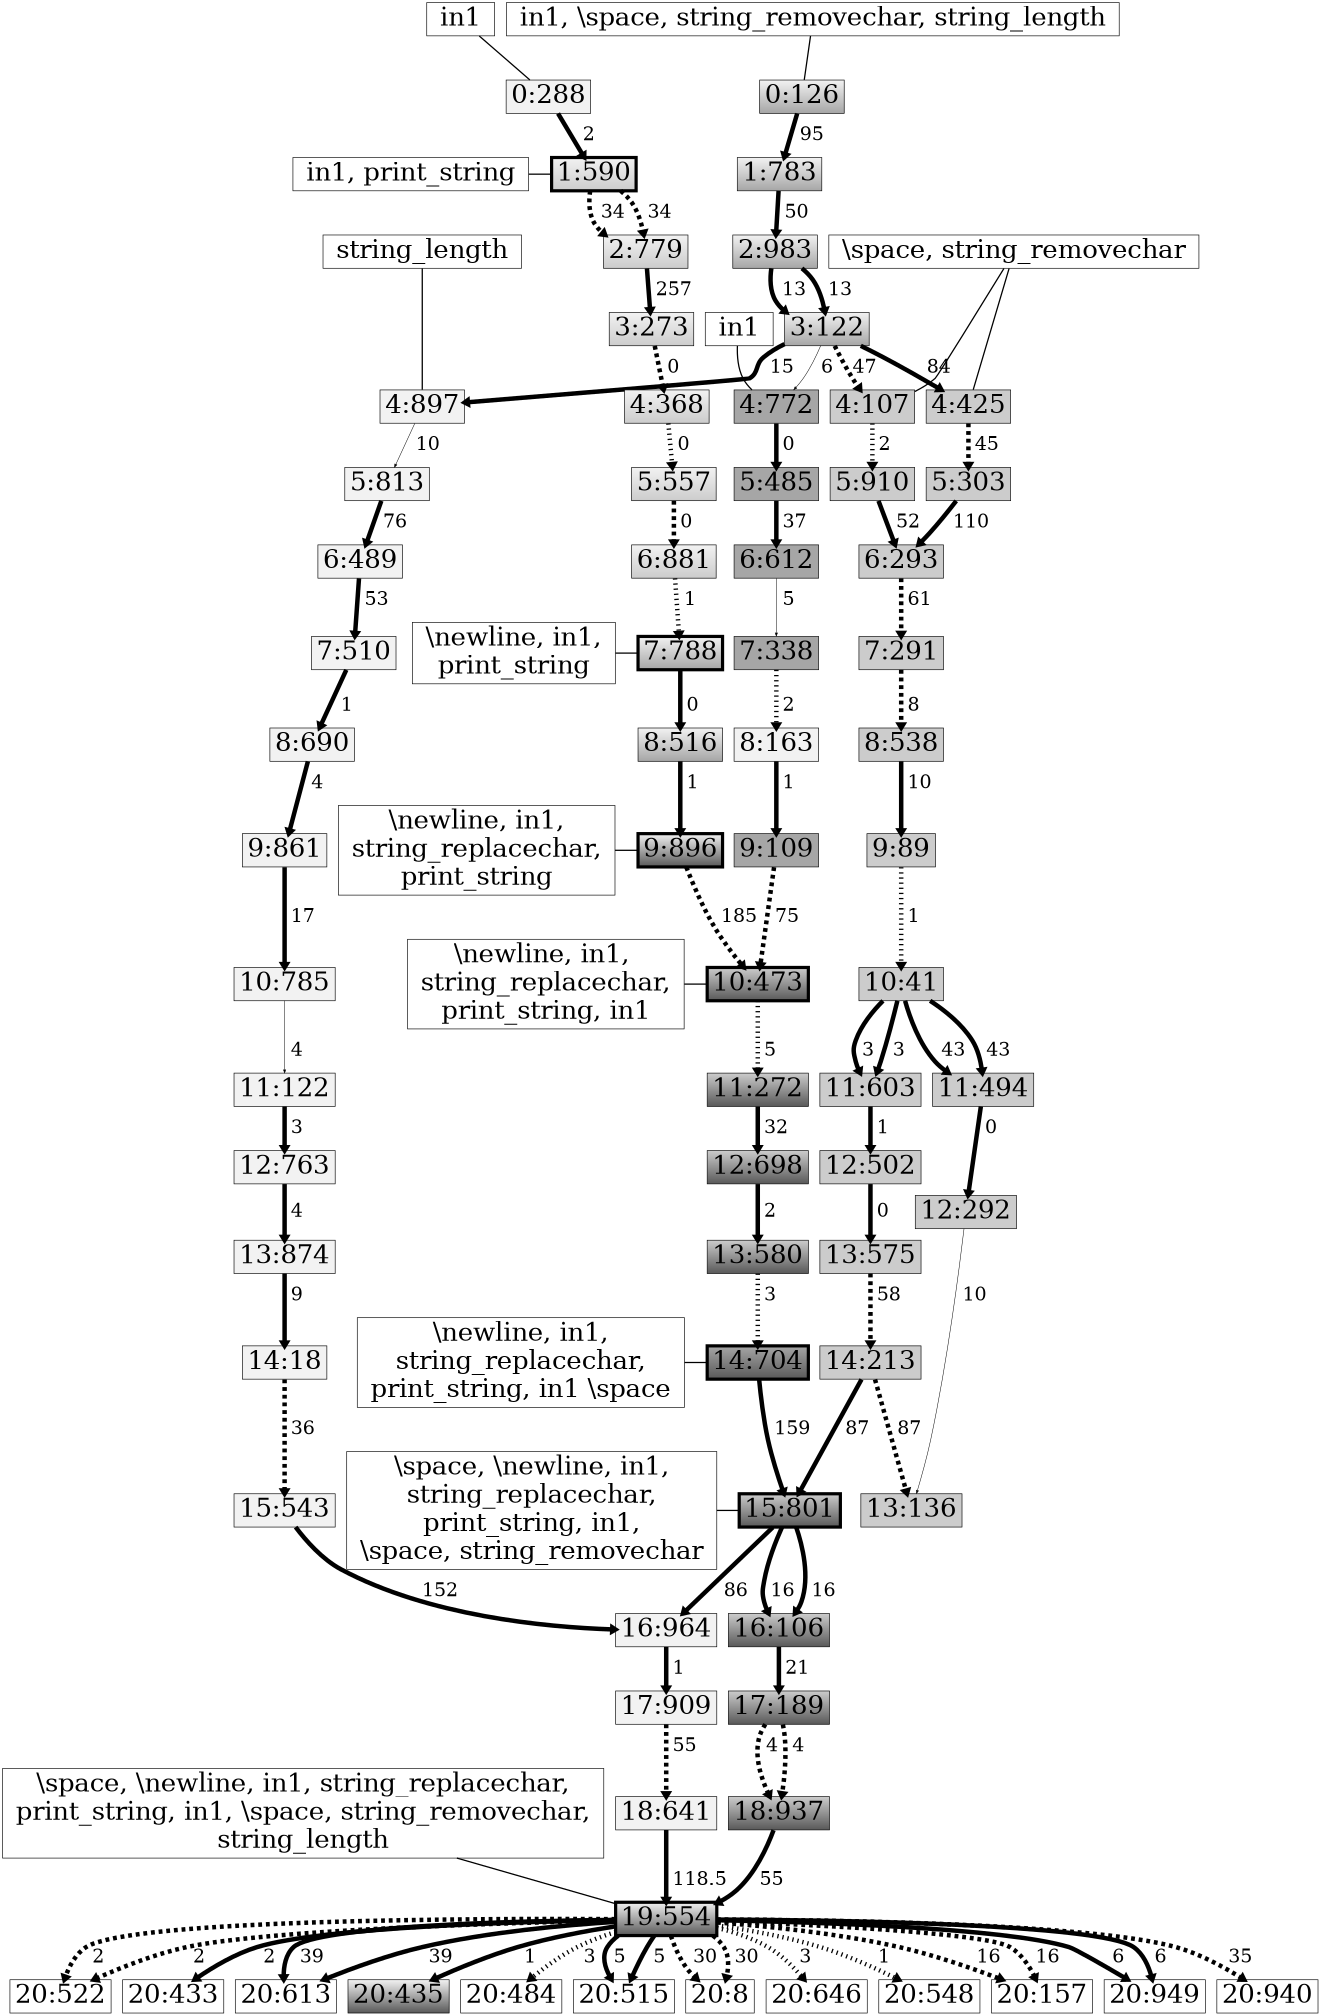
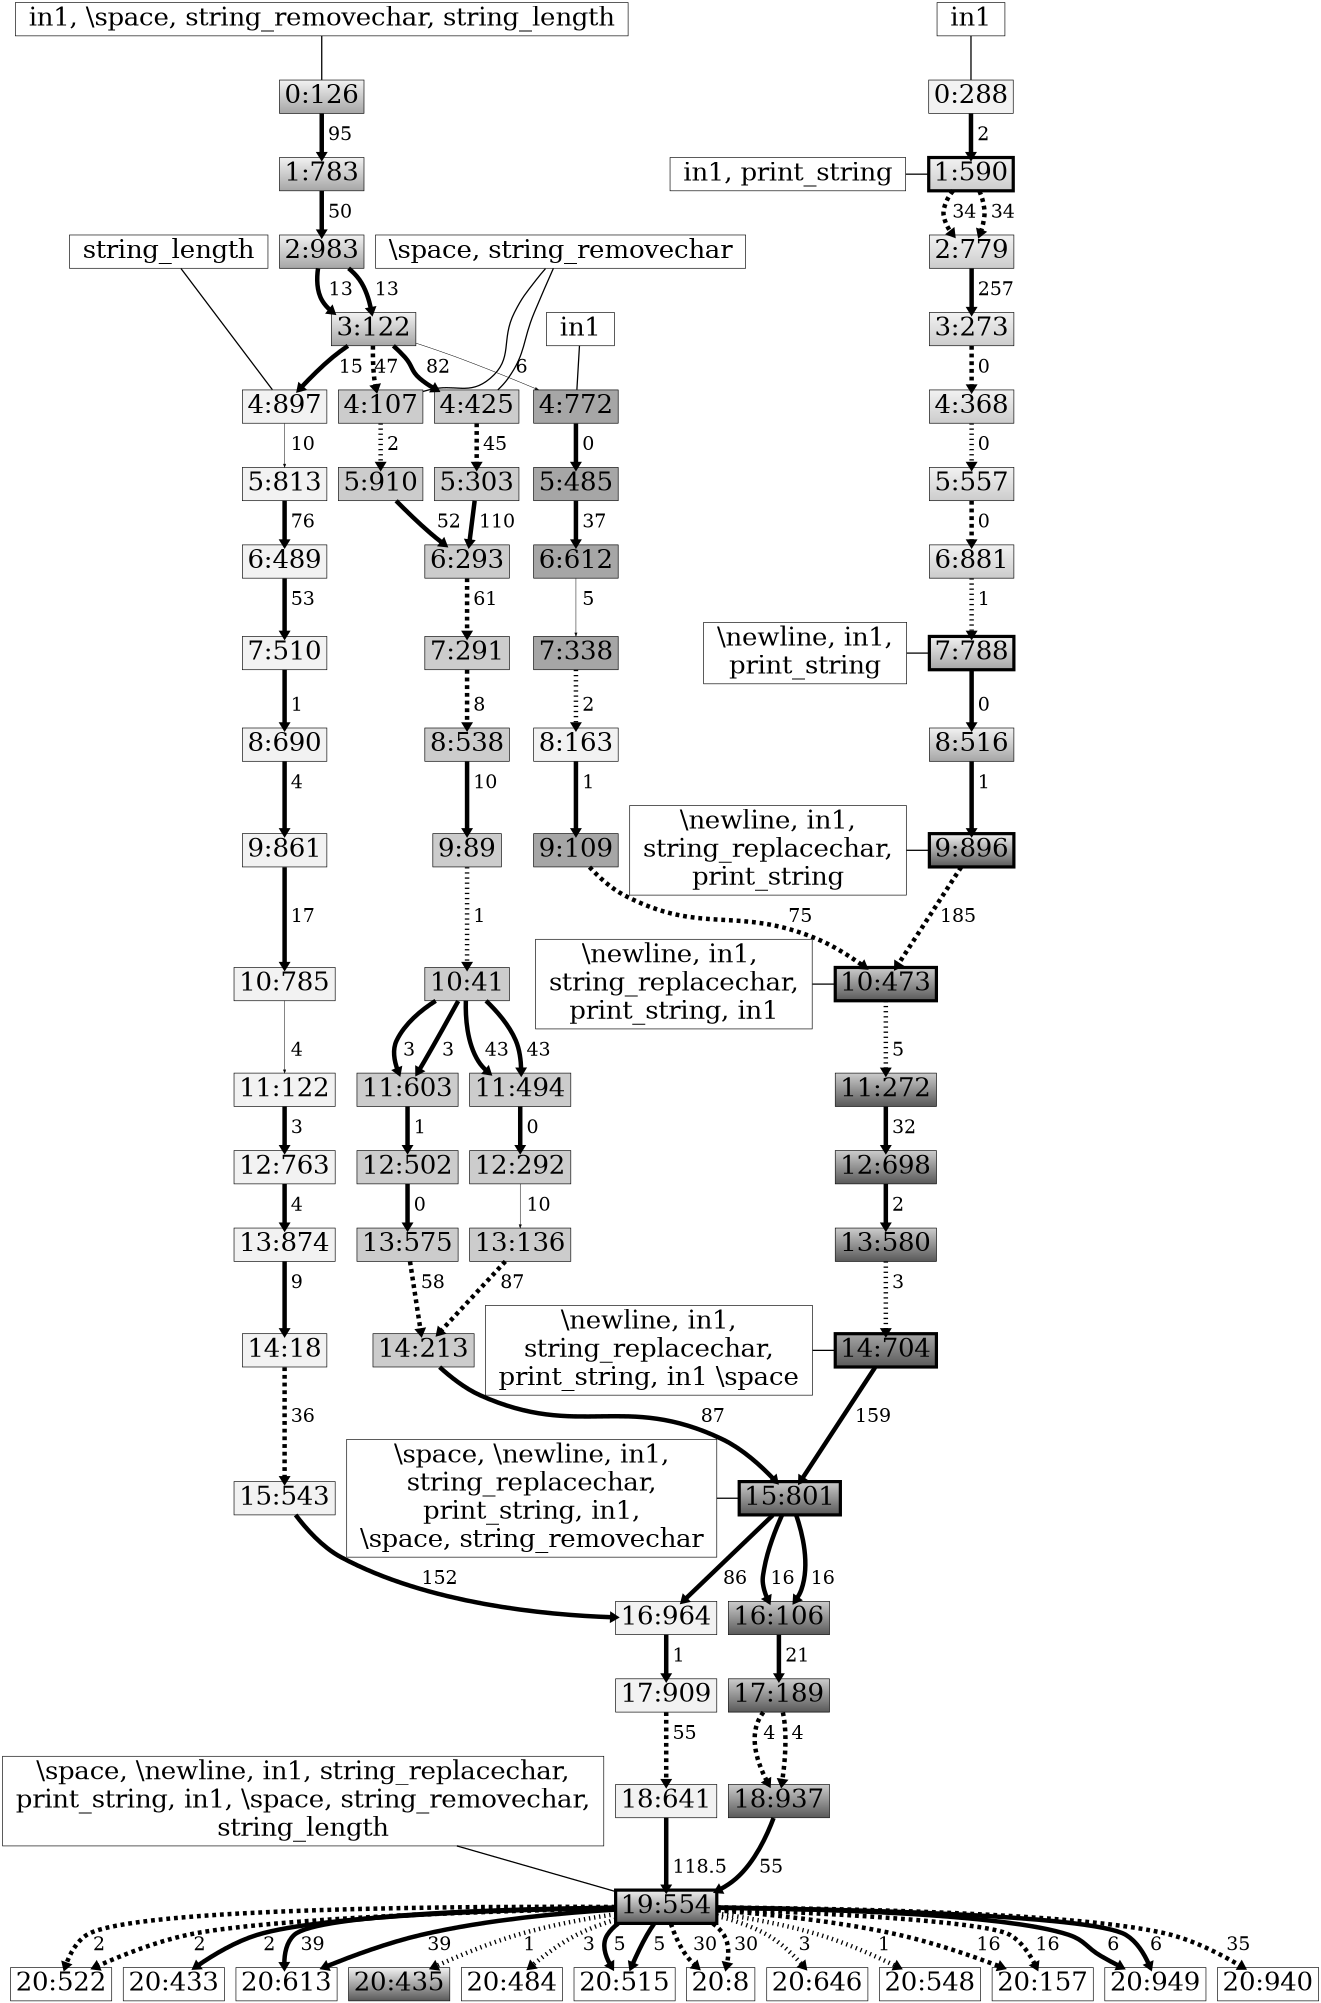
edge "3:122" -> "4:425": label " 84 " -> " 82 "
edge "14:213" -> "13:136": reversed
edge "19:554" -> "20:435": style solid -> dotted
